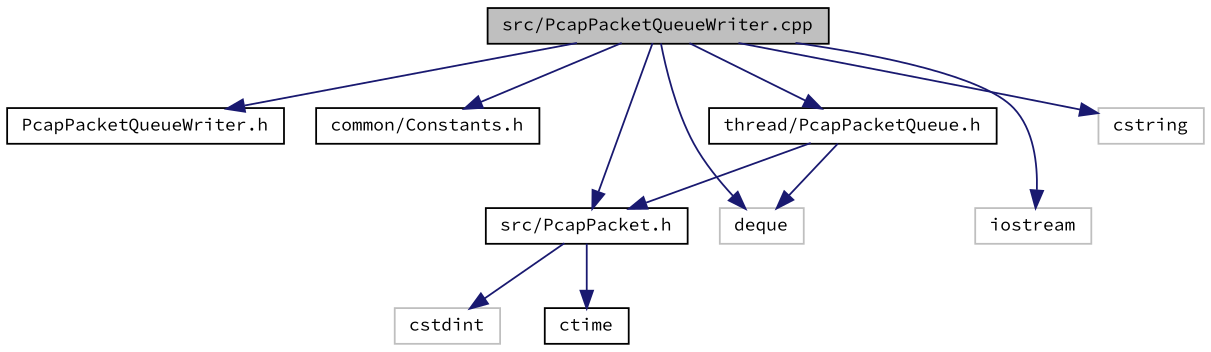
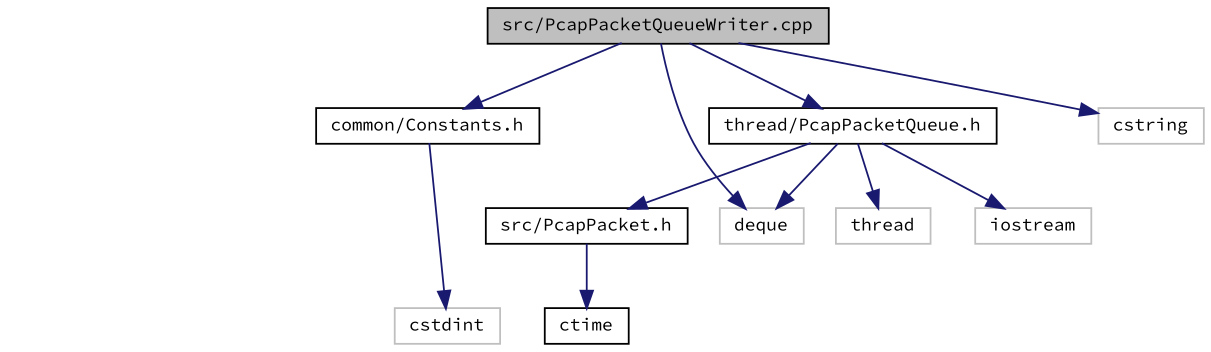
edge "src/PcapPacketQueueWriter.cpp" -> "iostream": now "thread/PcapPacketQueue.h" -> "iostream"
edge "src/PcapPacketQueueWriter.cpp" -> "src/PcapPacket.h": removed
node "PcapPacketQueueWriter.h": removed
node "thread": added
edge "src/PcapPacket.h" -> "cstdint": now "common/Constants.h" -> "cstdint"
